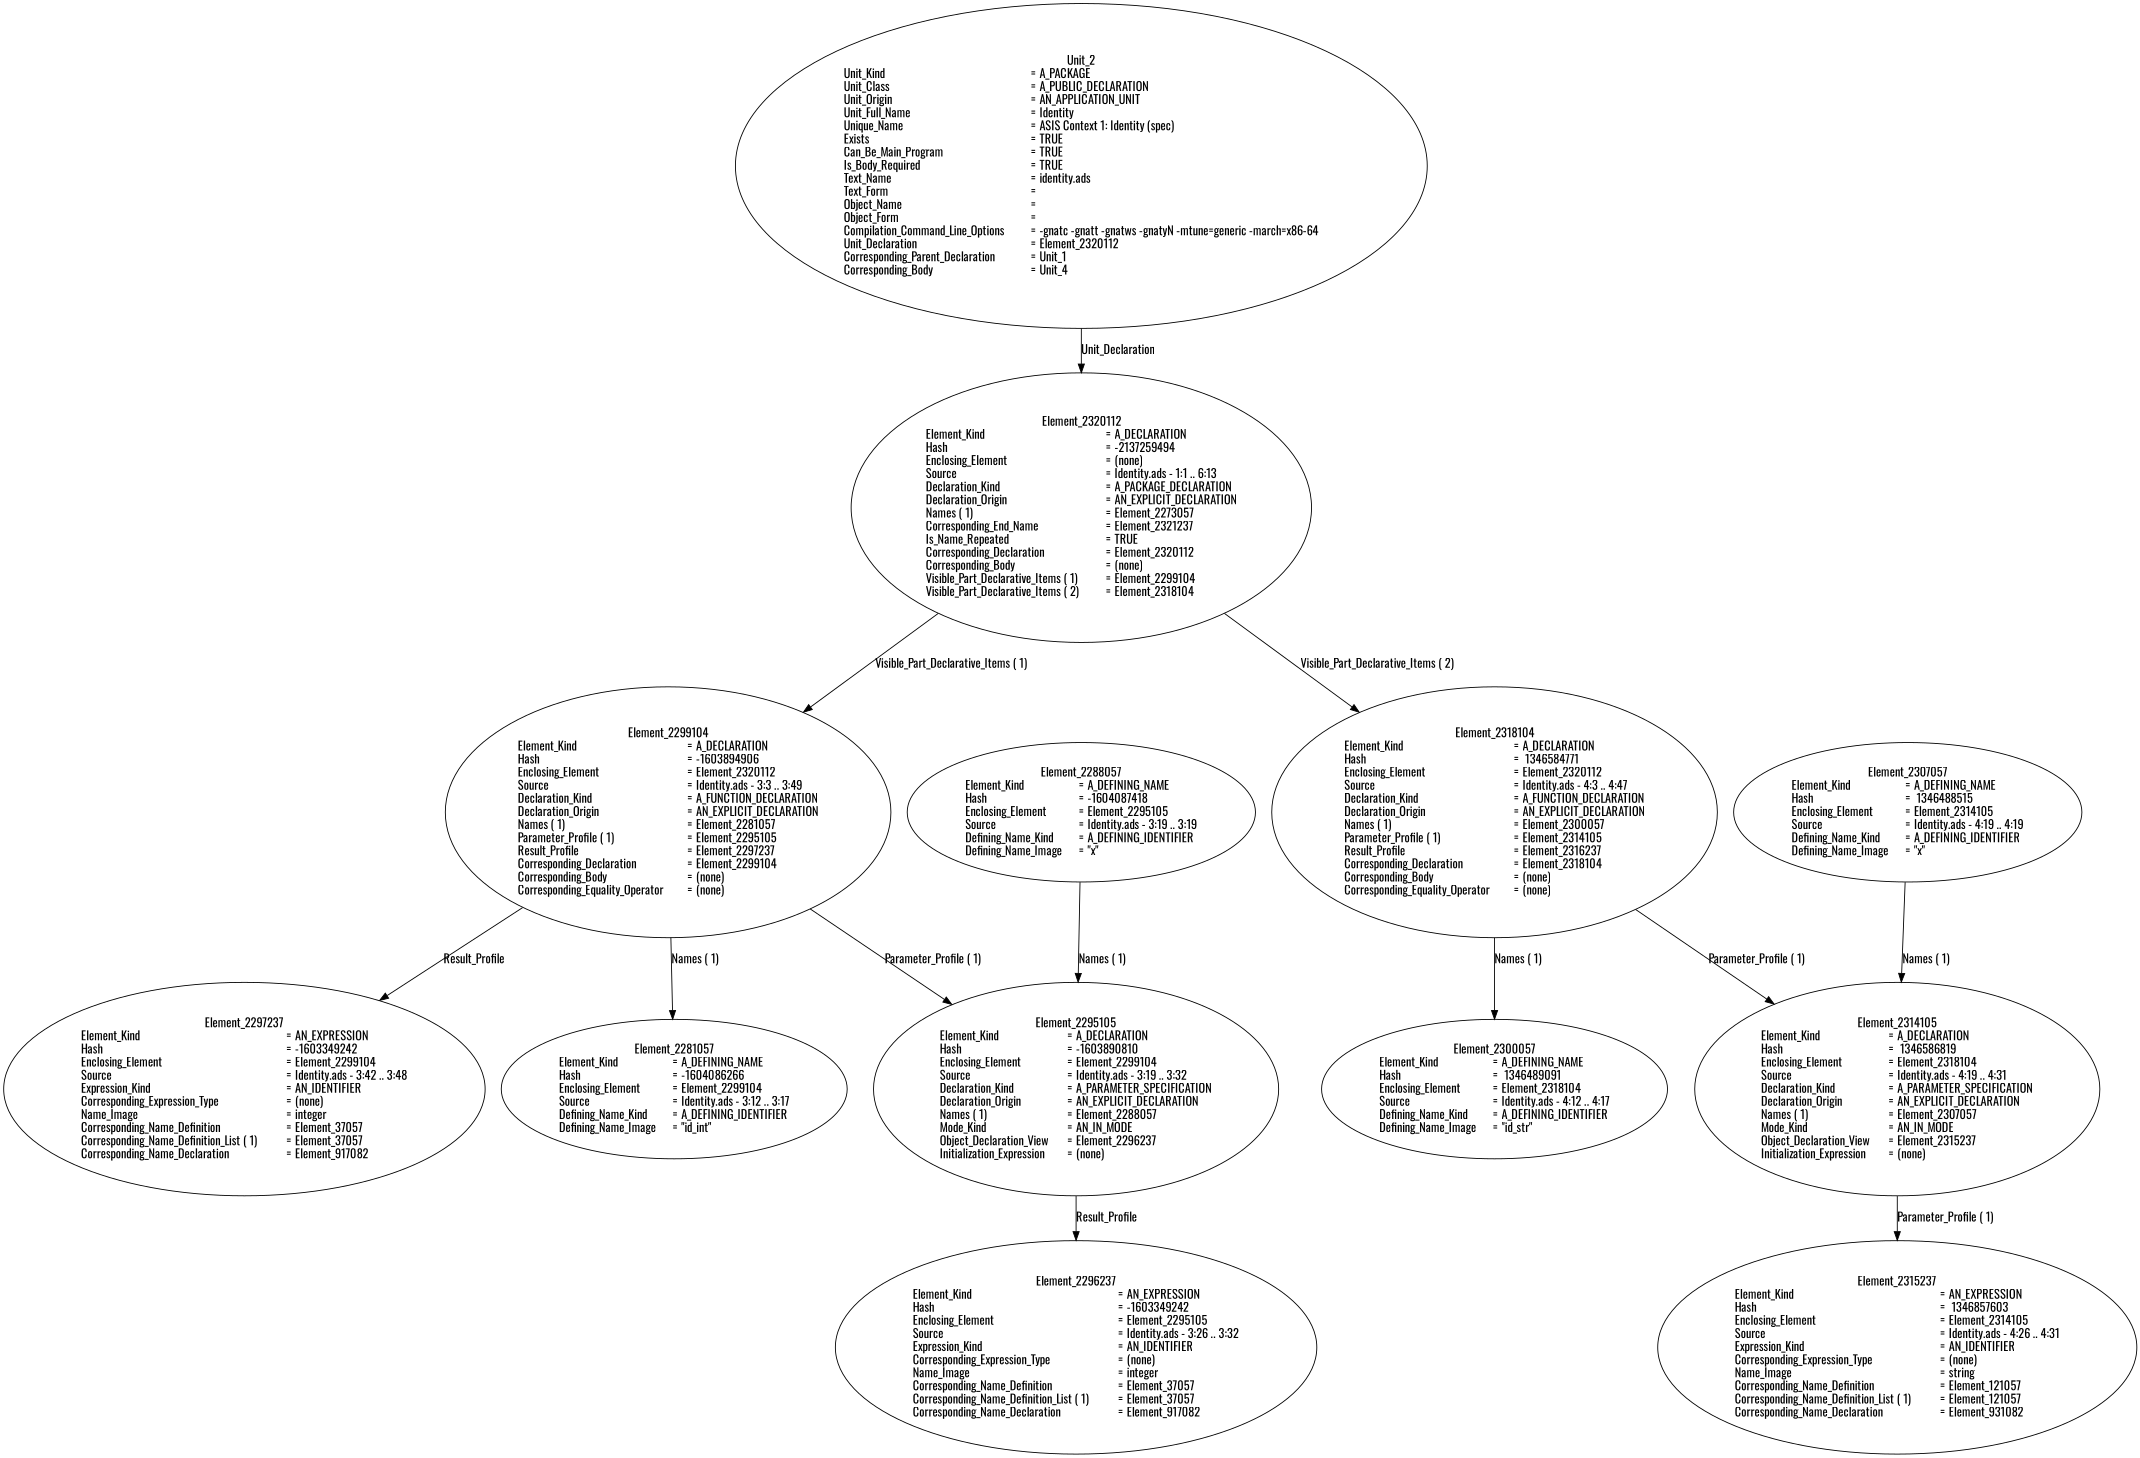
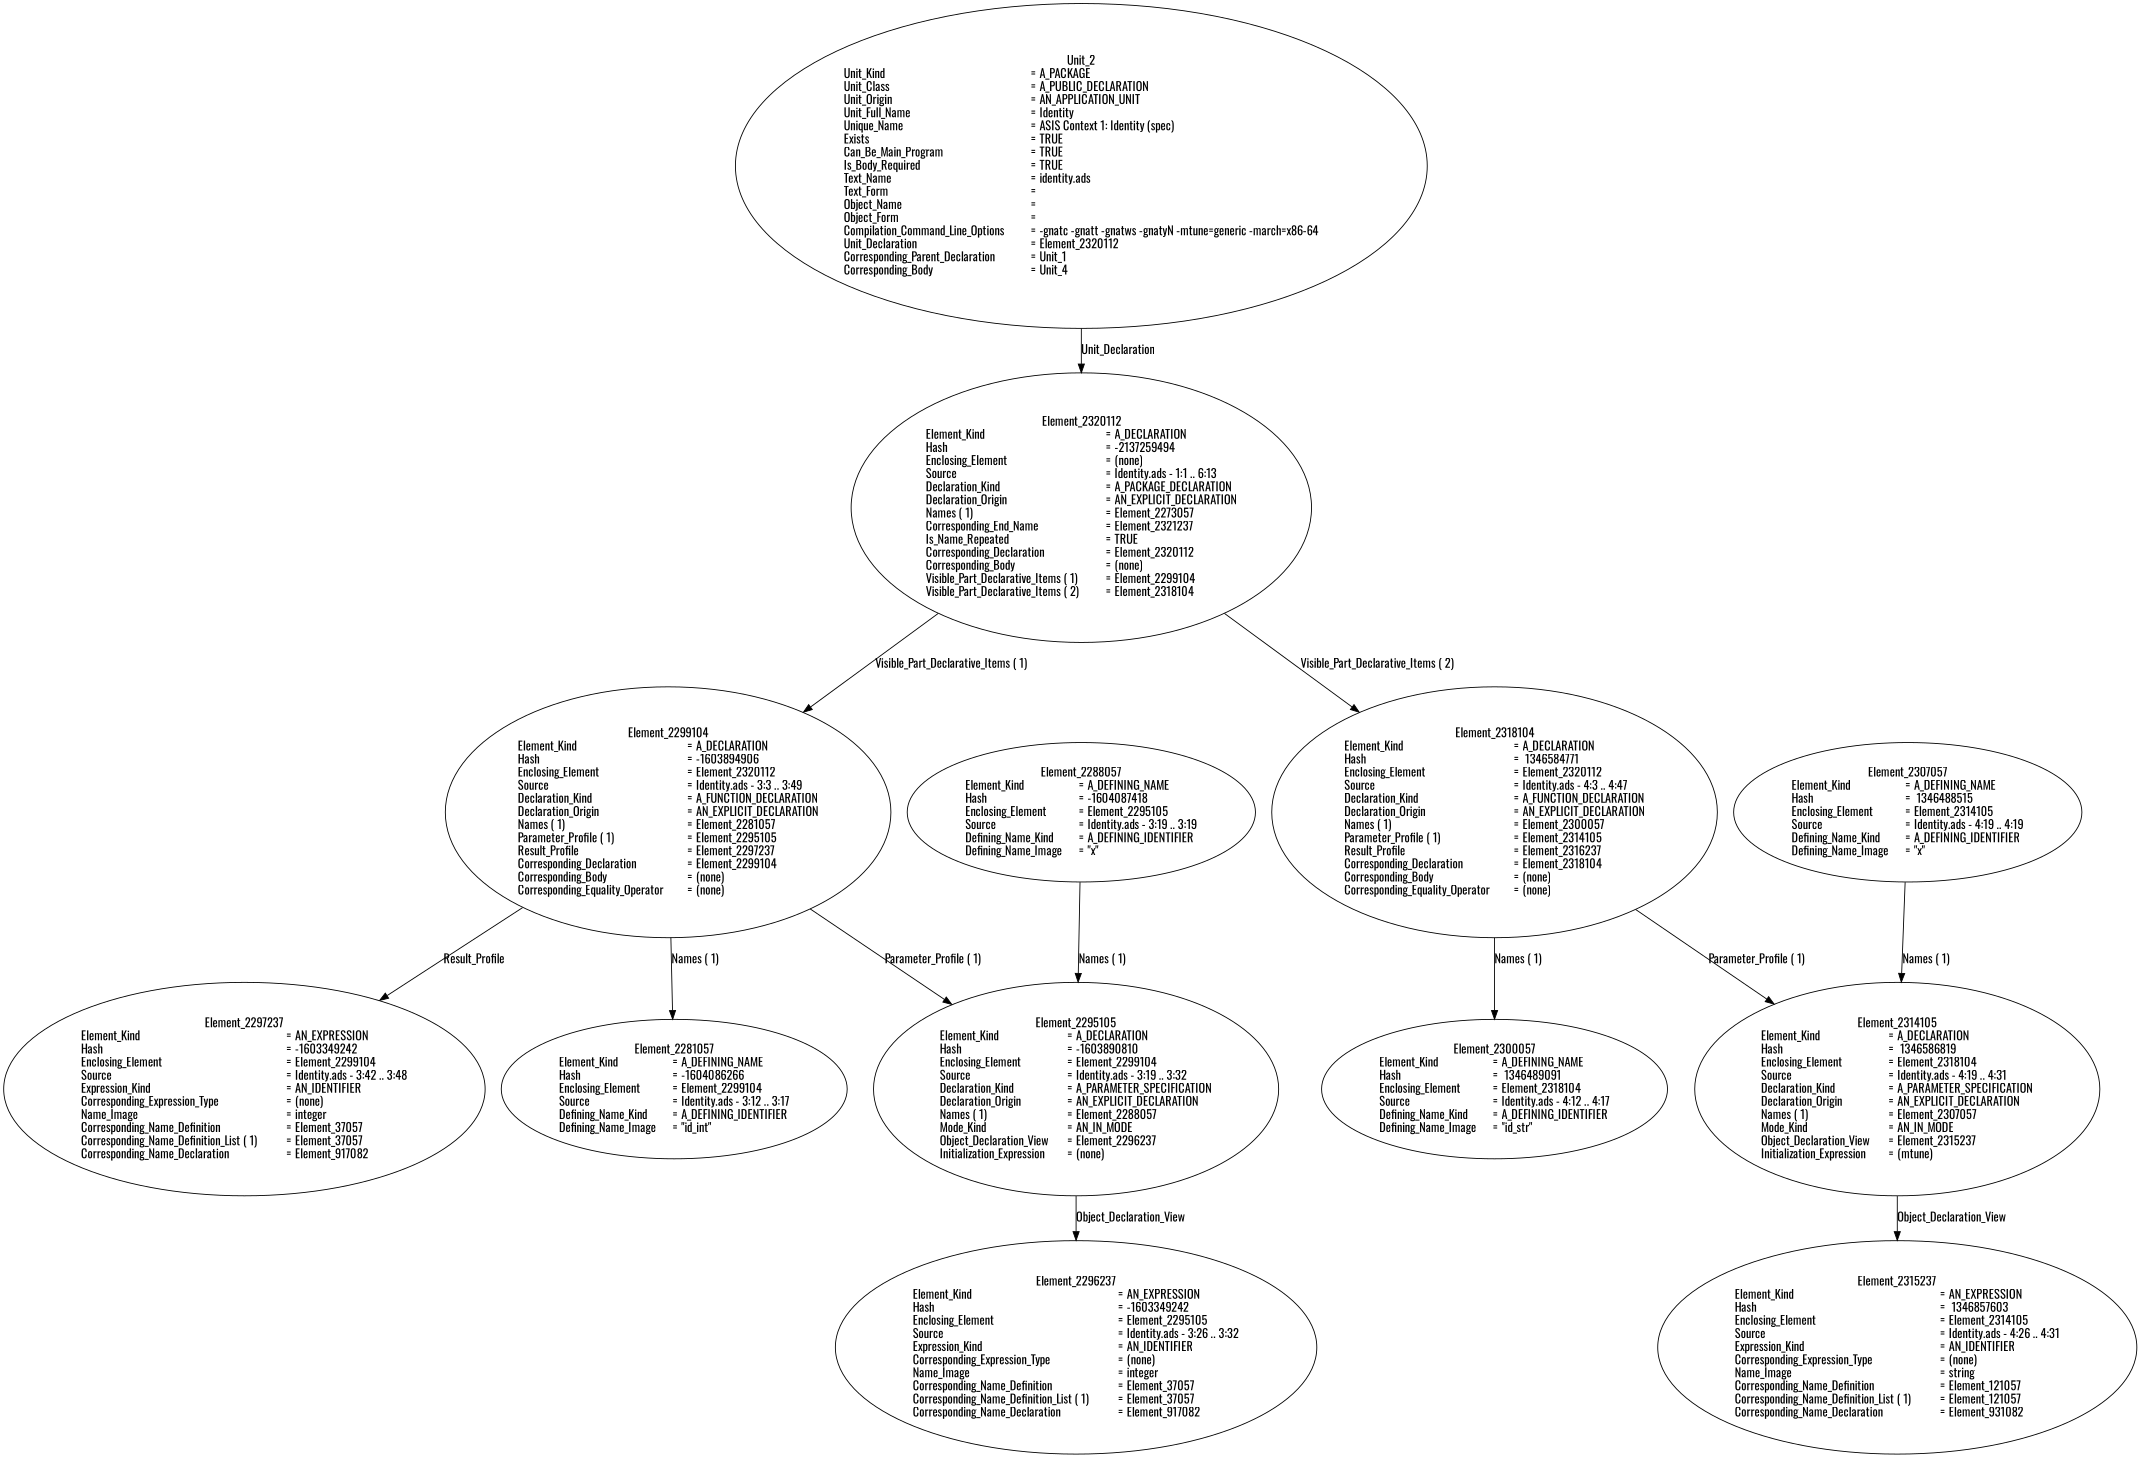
node "Element_2314105": text "(none)" -> "(mtune)"
edge "Element_2295105" -> "Element_2296237": label "Result_Profile" -> "Object_Declaration_View"
edge "Element_2314105" -> "Element_2315237": label "Parameter_Profile ( 1)" -> "Object_Declaration_View"
